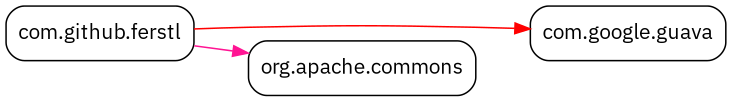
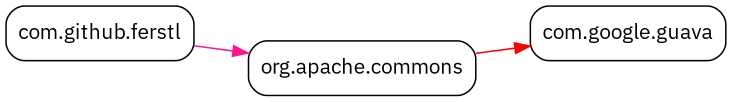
edge "com.github.ferstl" -> "com.google.guava": now "org.apache.commons" -> "com.google.guava"
